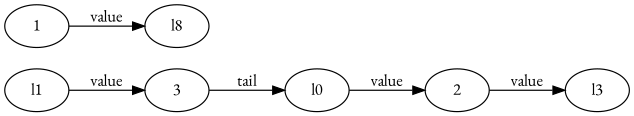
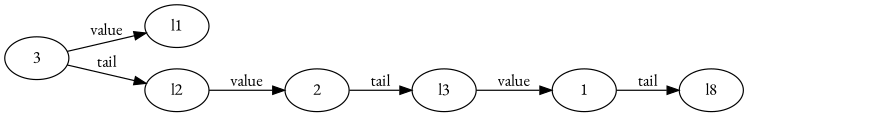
edge "1" -> "l8": label "value" -> "tail"
edge "2" -> "l3": label "value" -> "tail"
edge "l1" -> "3": reversed
node "l0": label "l0" -> "l2"
edge "l3" -> "1": added, label "value"
